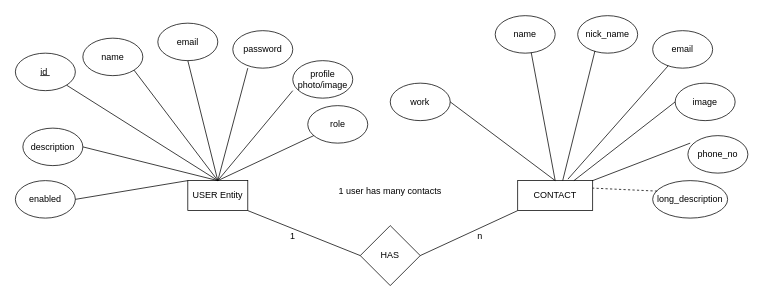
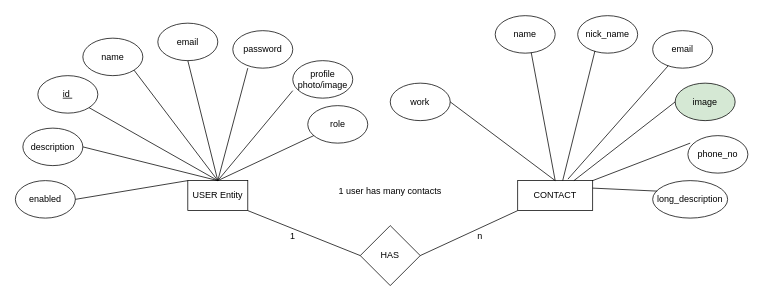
node "id": moved (45, 72) -> (68, 94)
node "image": fillcolor #ffffff -> #d5e8d4
edge "CONTACT" -- "long_description": style dashed -> solid
